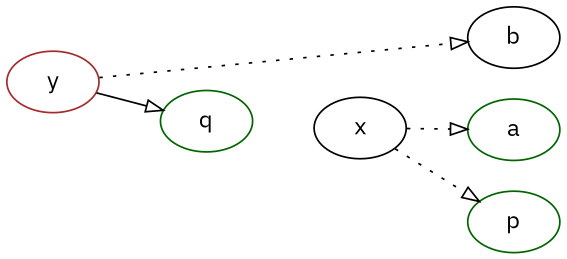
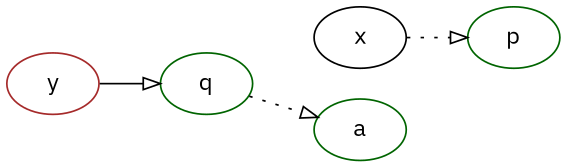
node "b": removed
edge "x" -> "a": now "q" -> "a"
